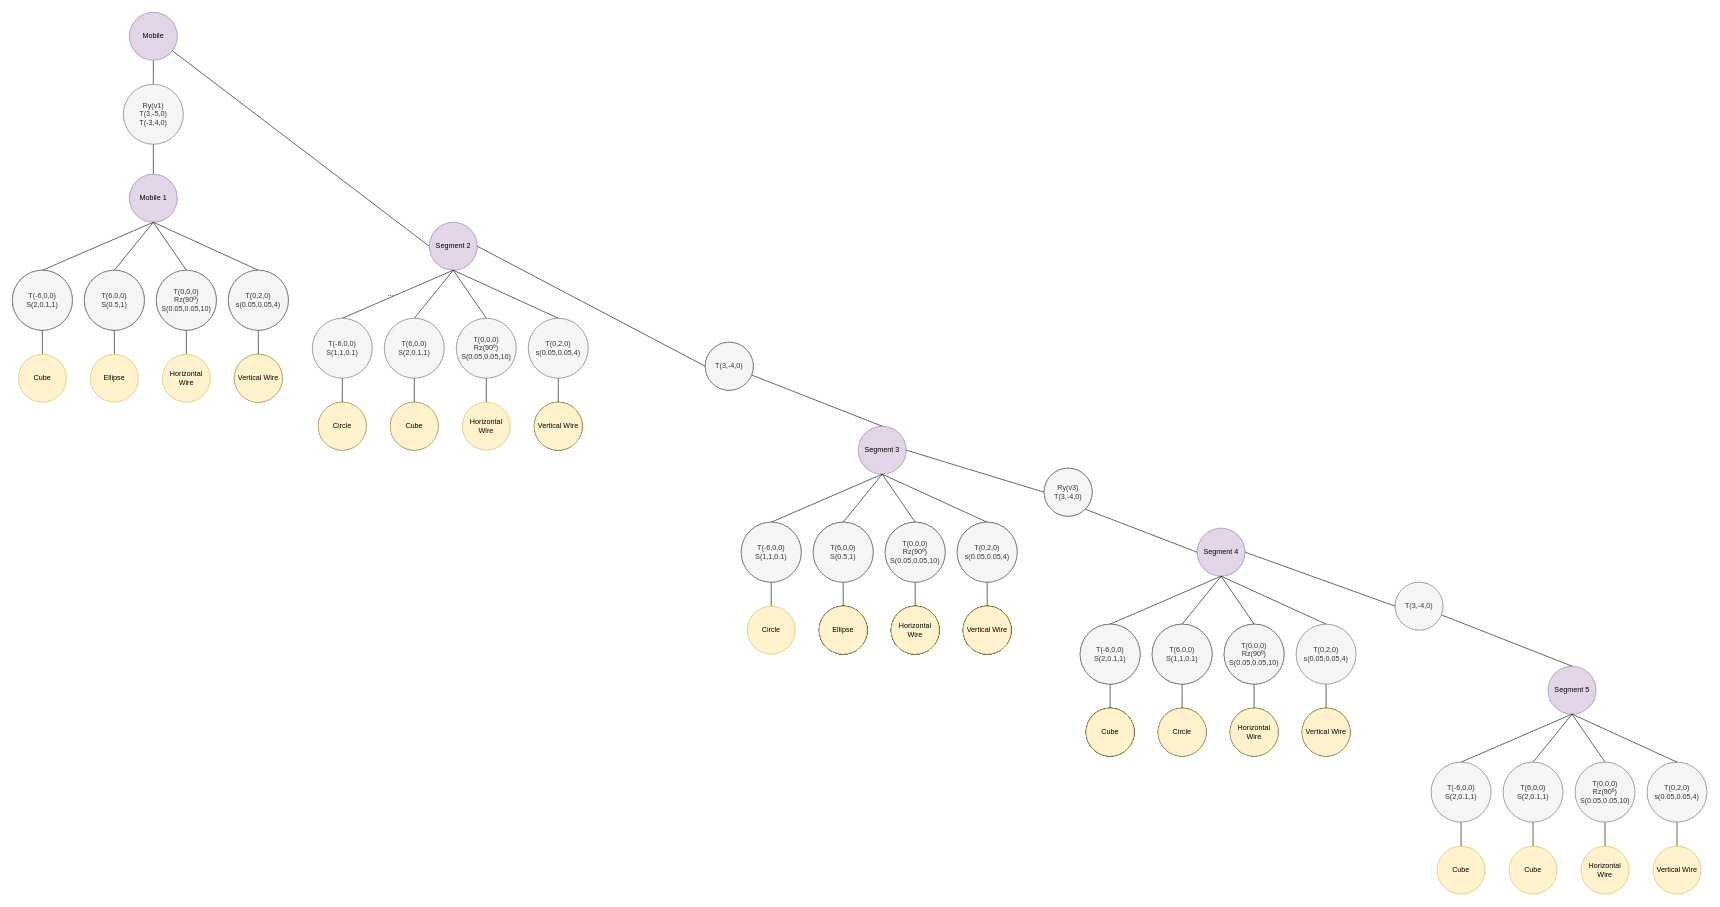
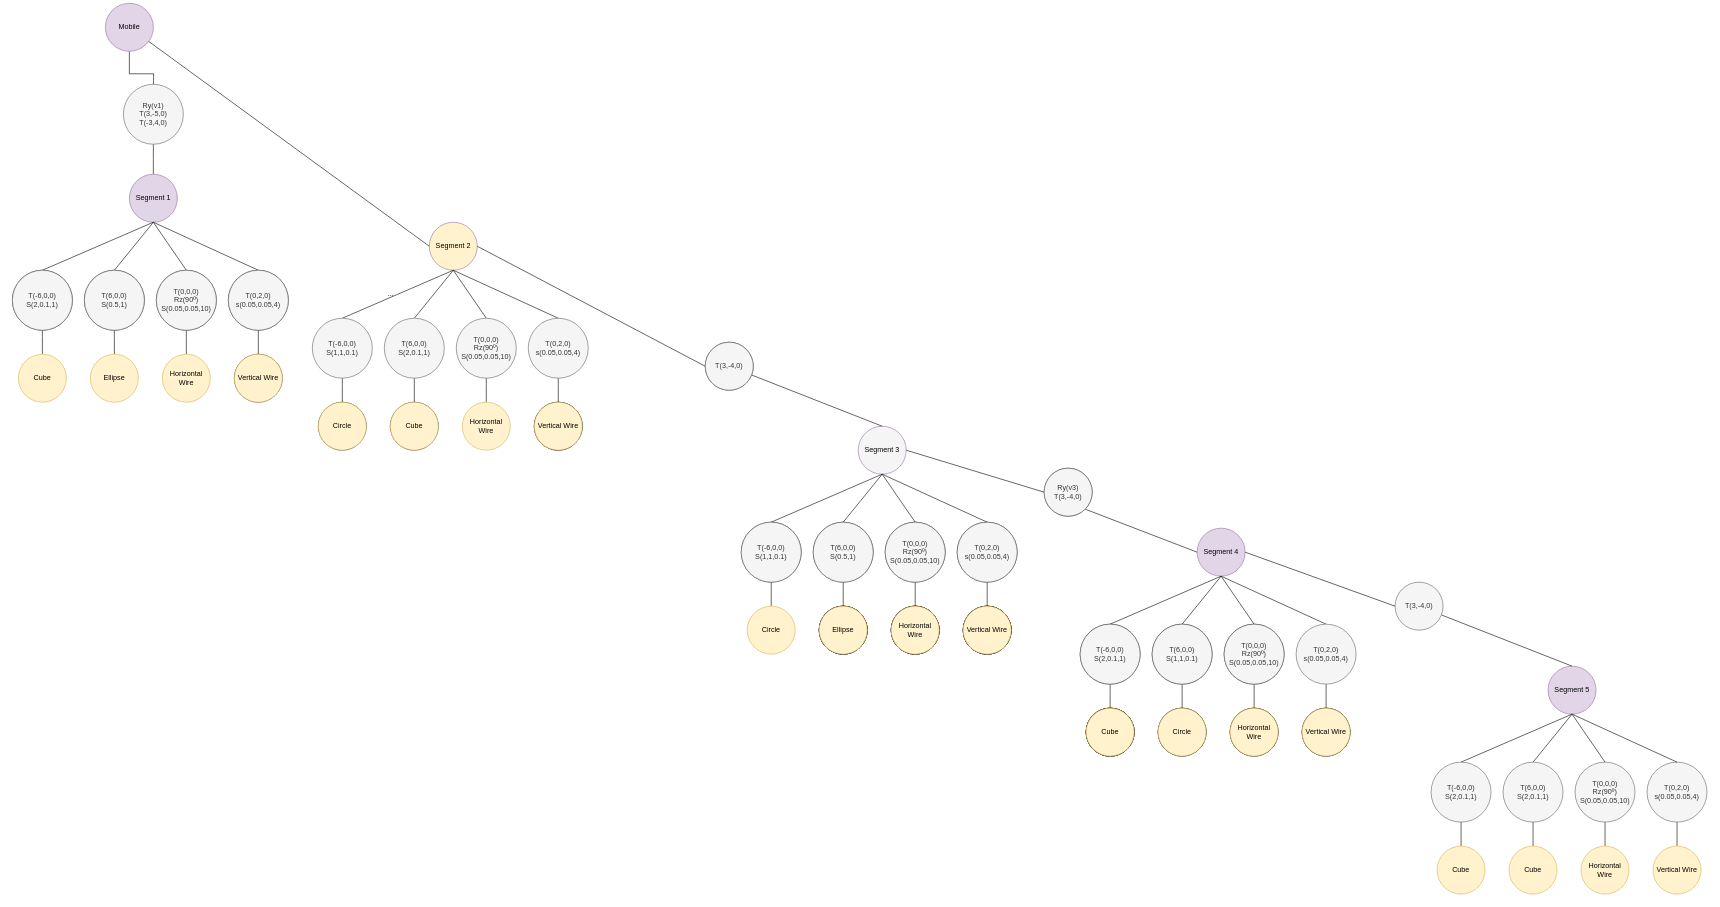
node "Mobile": moved (153, 36) -> (129, 27)
node "Mobile 1": label "Mobile 1" -> "Segment 1"
node "Segment 2": fillcolor #e1d5e7 -> #fff2cc
node "Segment 3": fillcolor #e1d5e7 -> #f5f5f5
